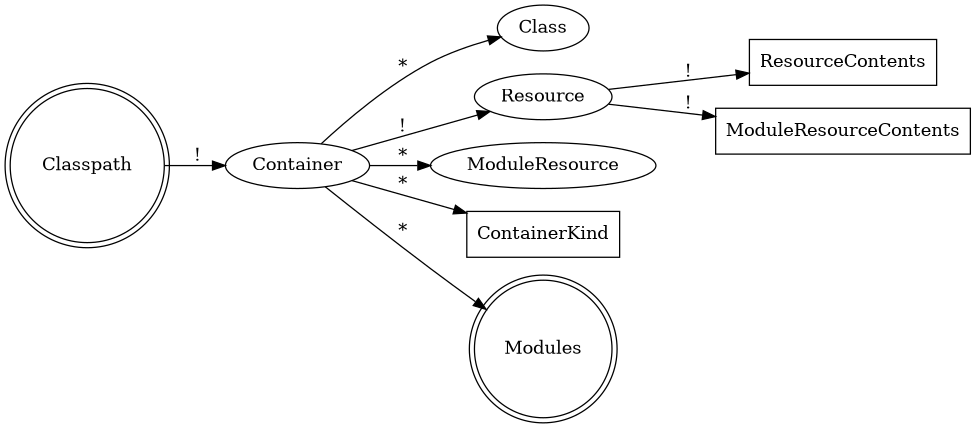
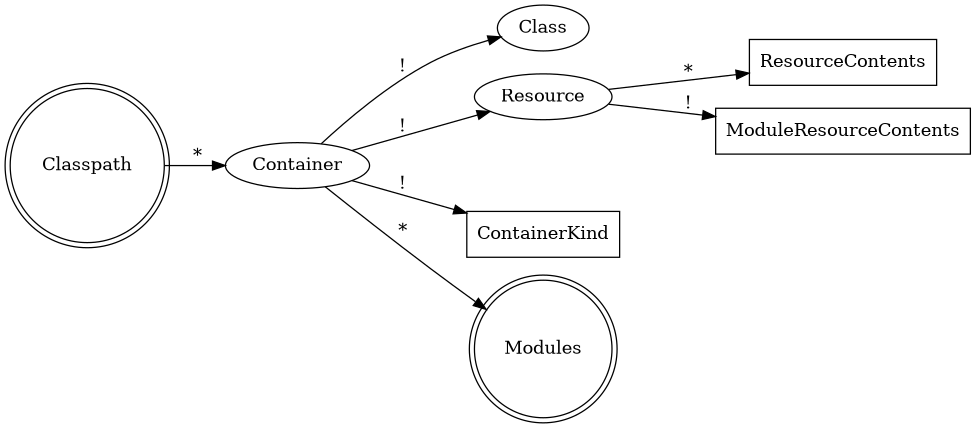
edge "Container" -> "Class": label " *" -> " !"
edge "Resource" -> "ResourceContents": label " !" -> " *"
edge "Classpath" -> "Container": label " !" -> " *"
node "ModuleResource": removed
edge "Container" -> "ContainerKind": label " *" -> " !"
